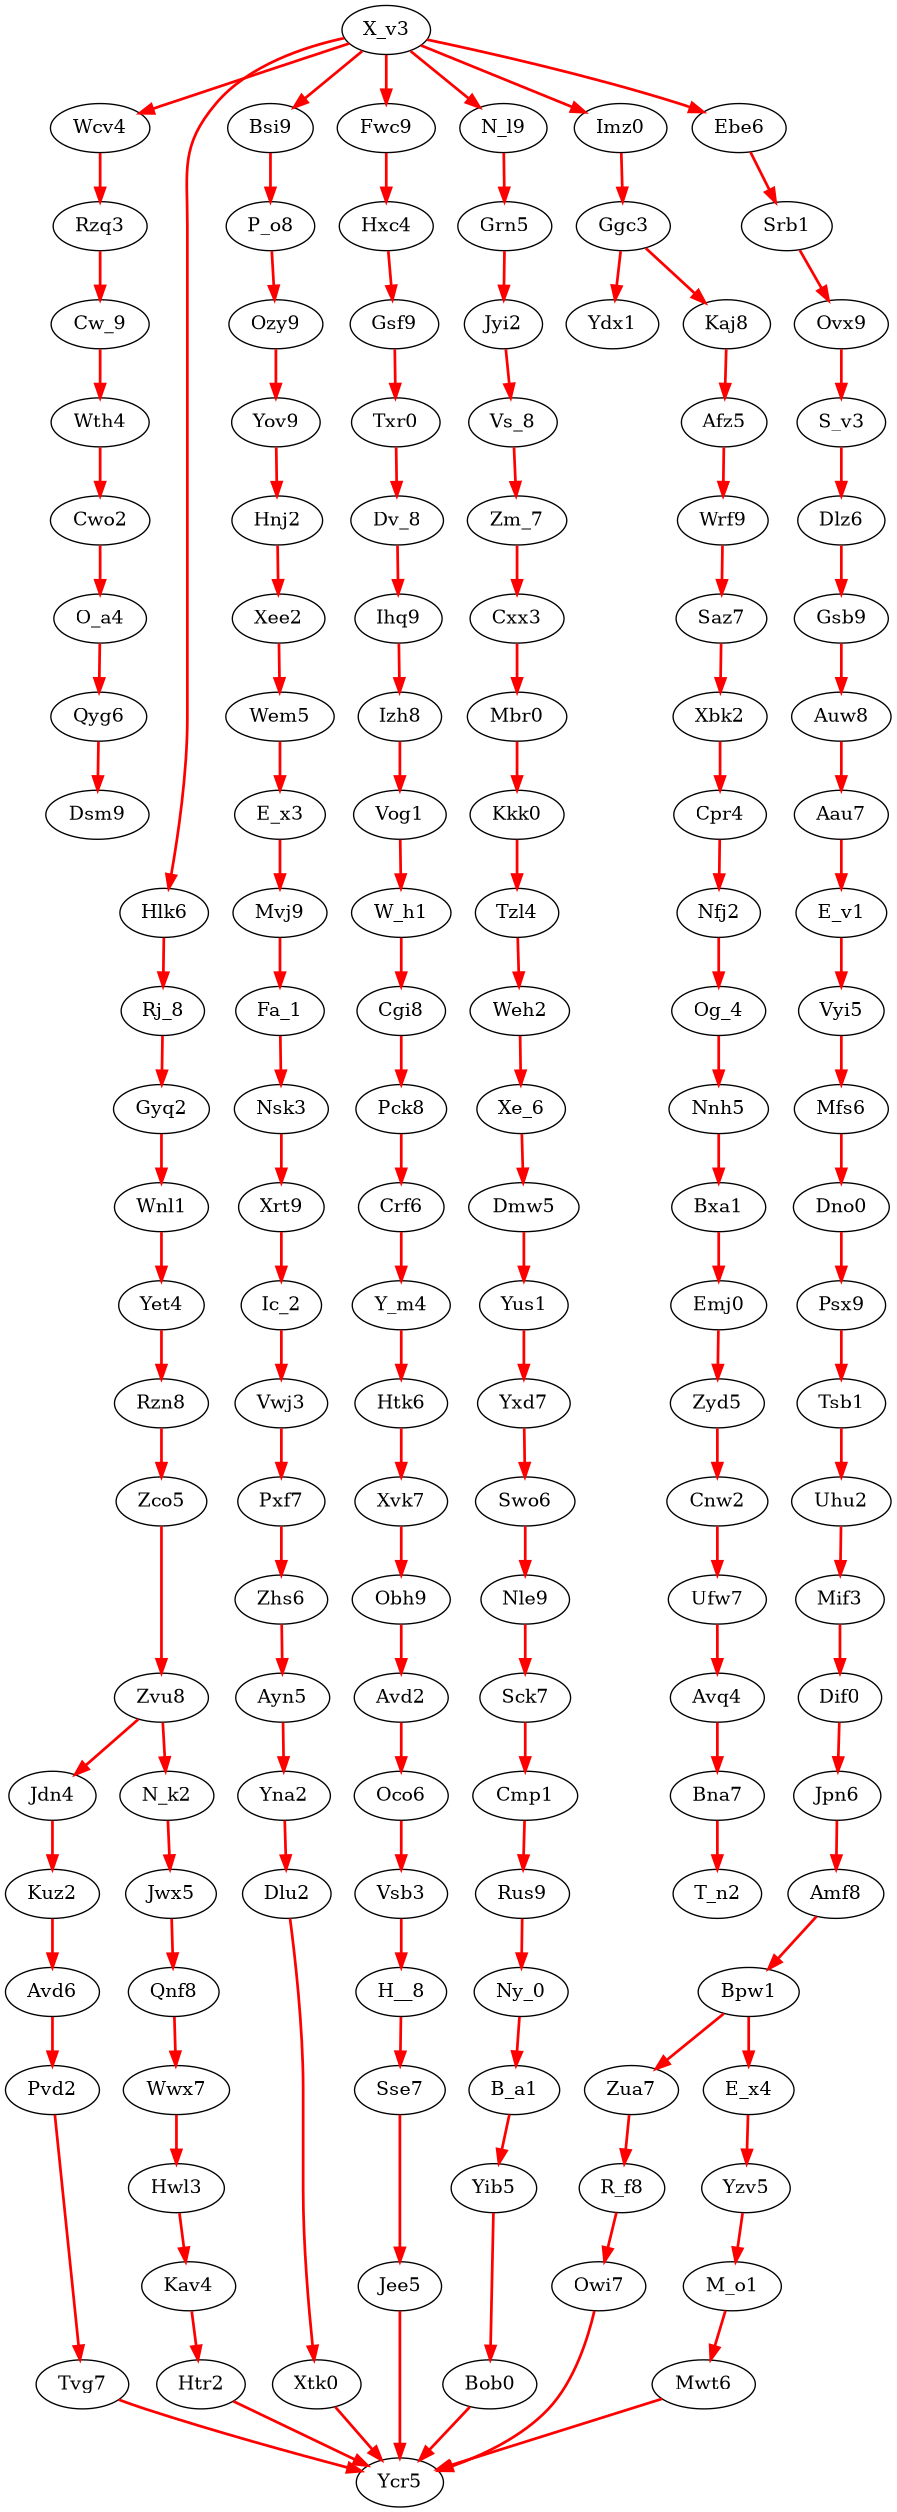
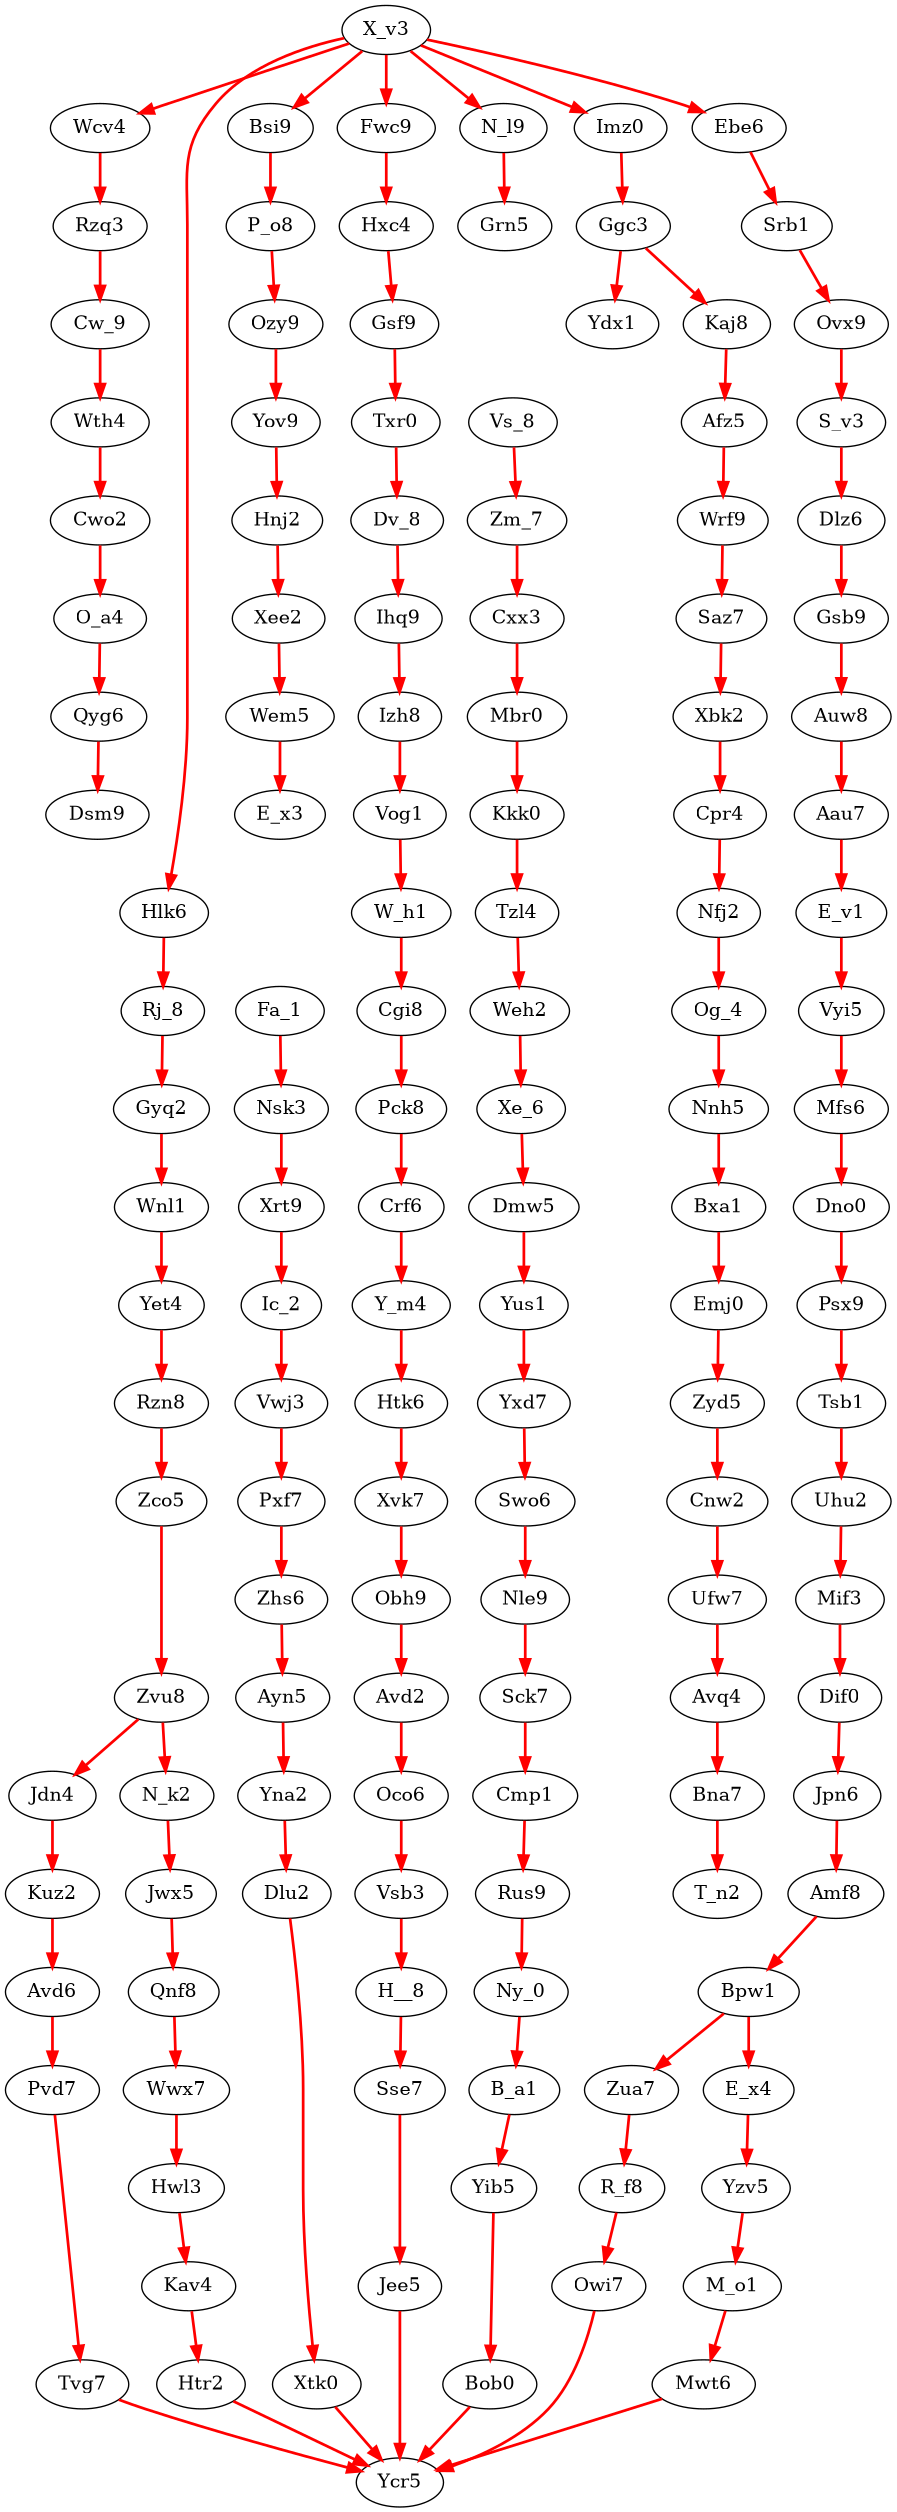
node "Jyi2": removed
node "Mvj9": removed
node "Pvd2": label "Pvd2" -> "Pvd7"
